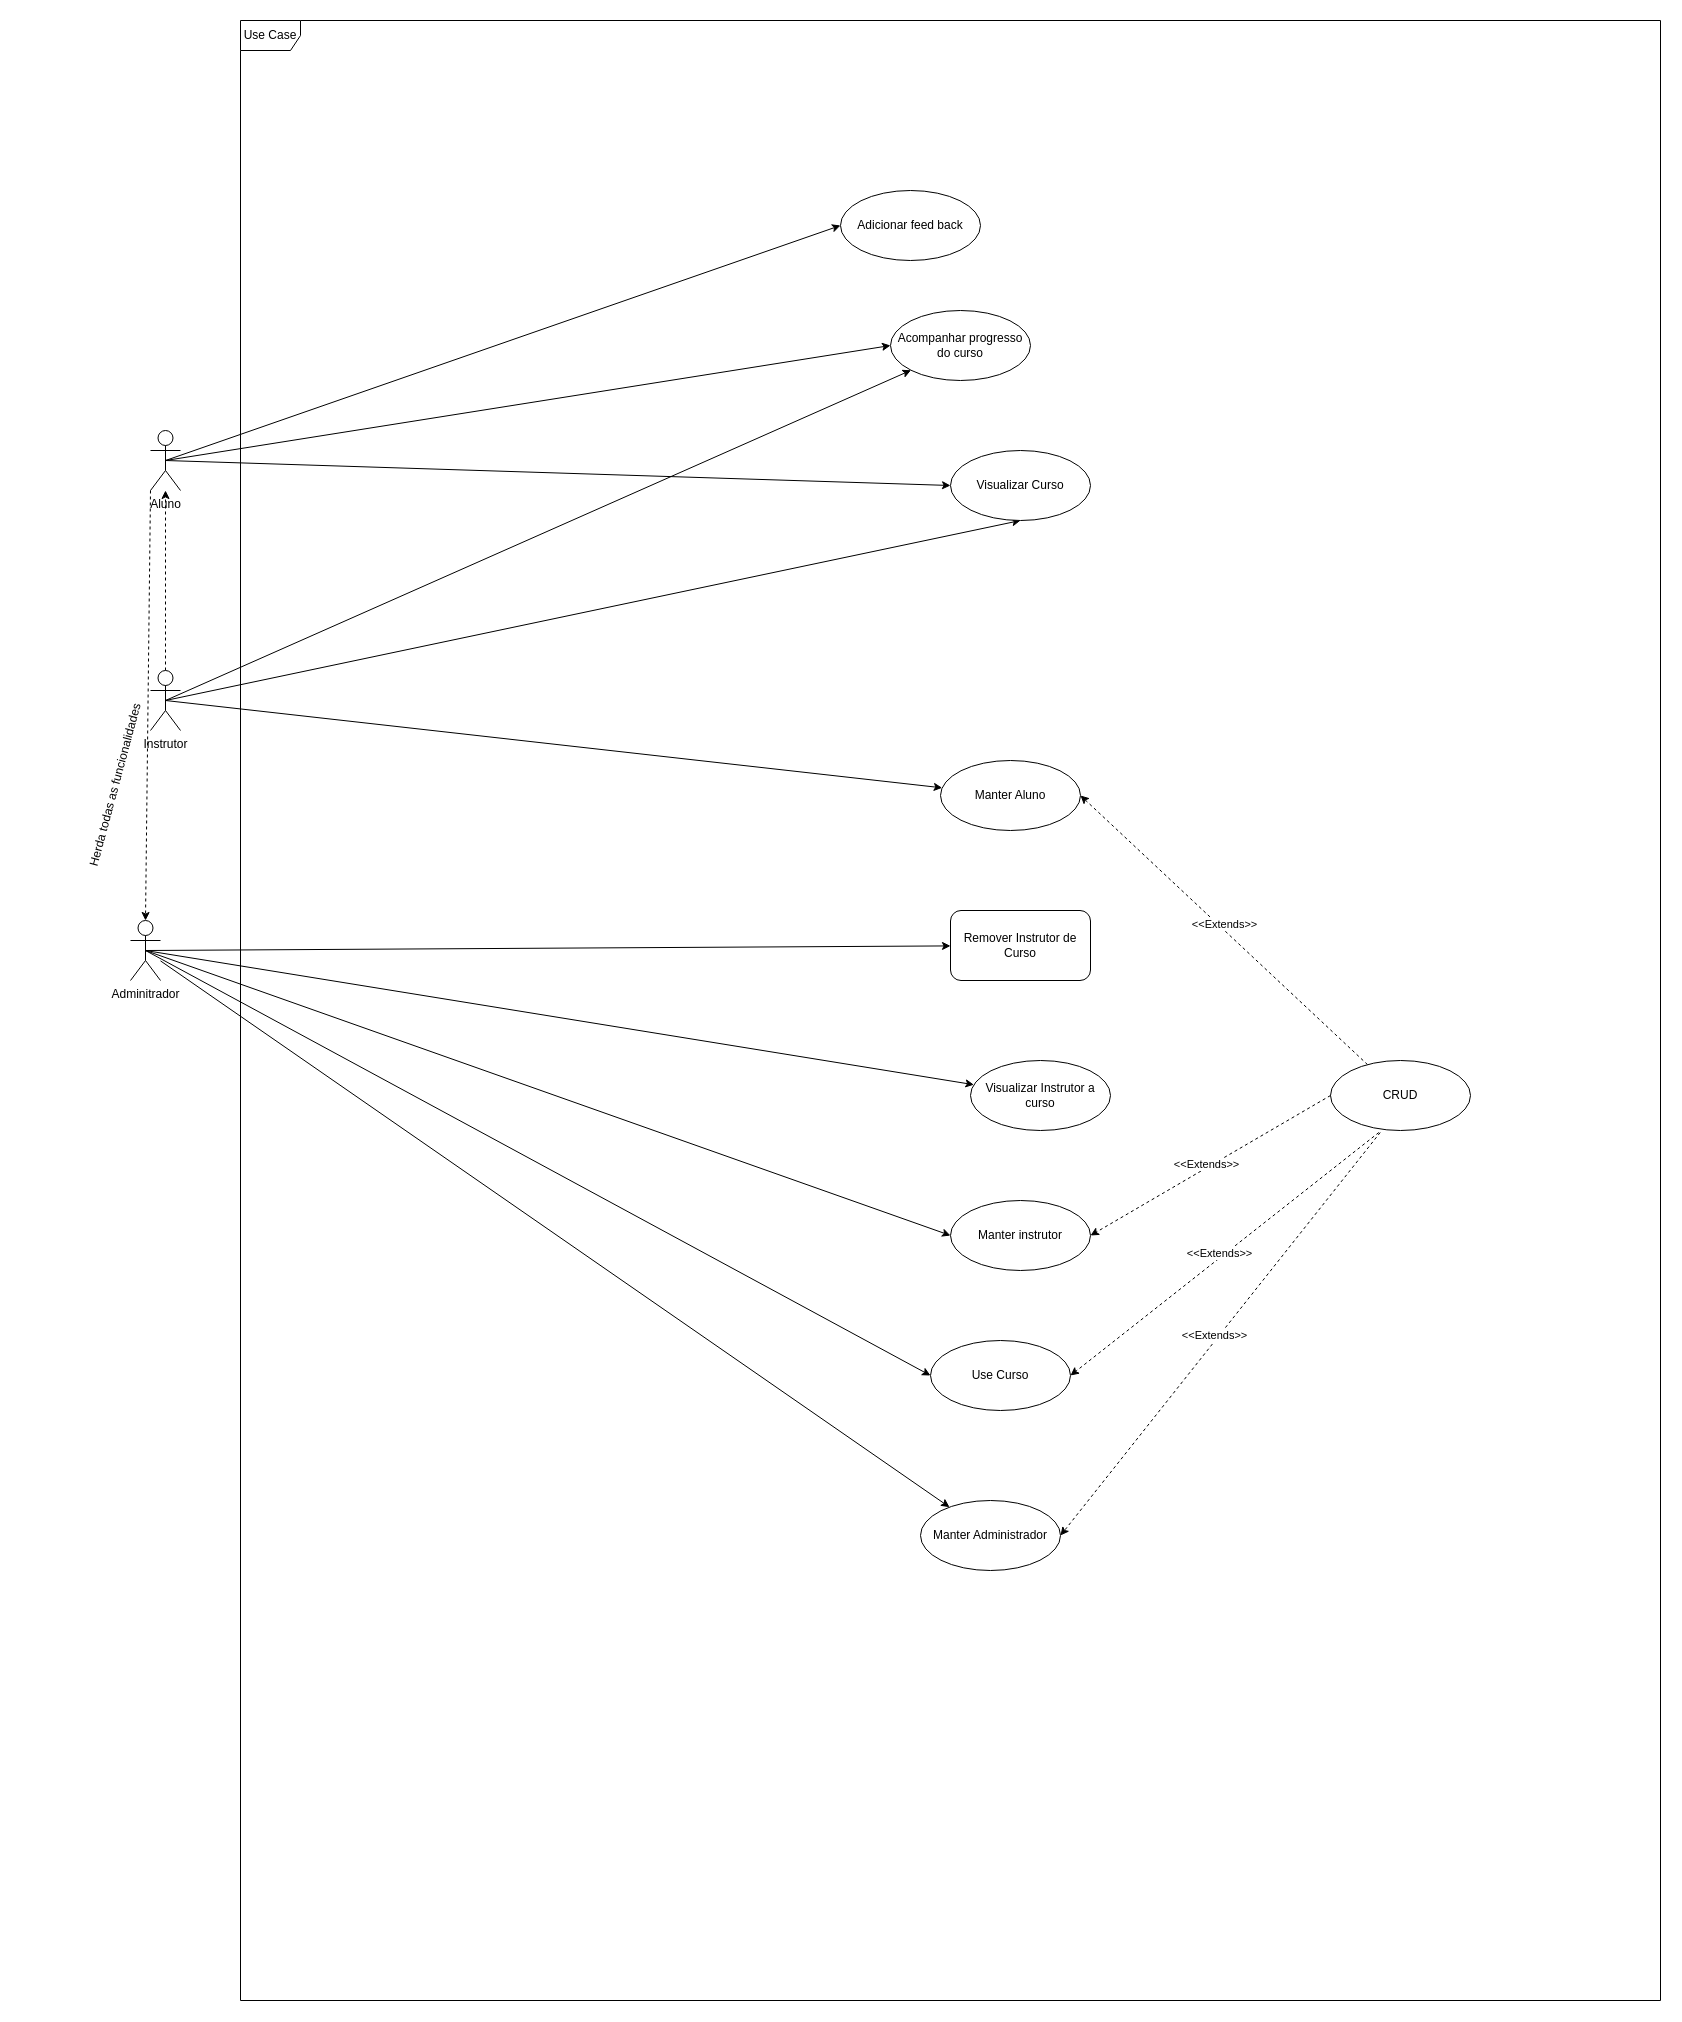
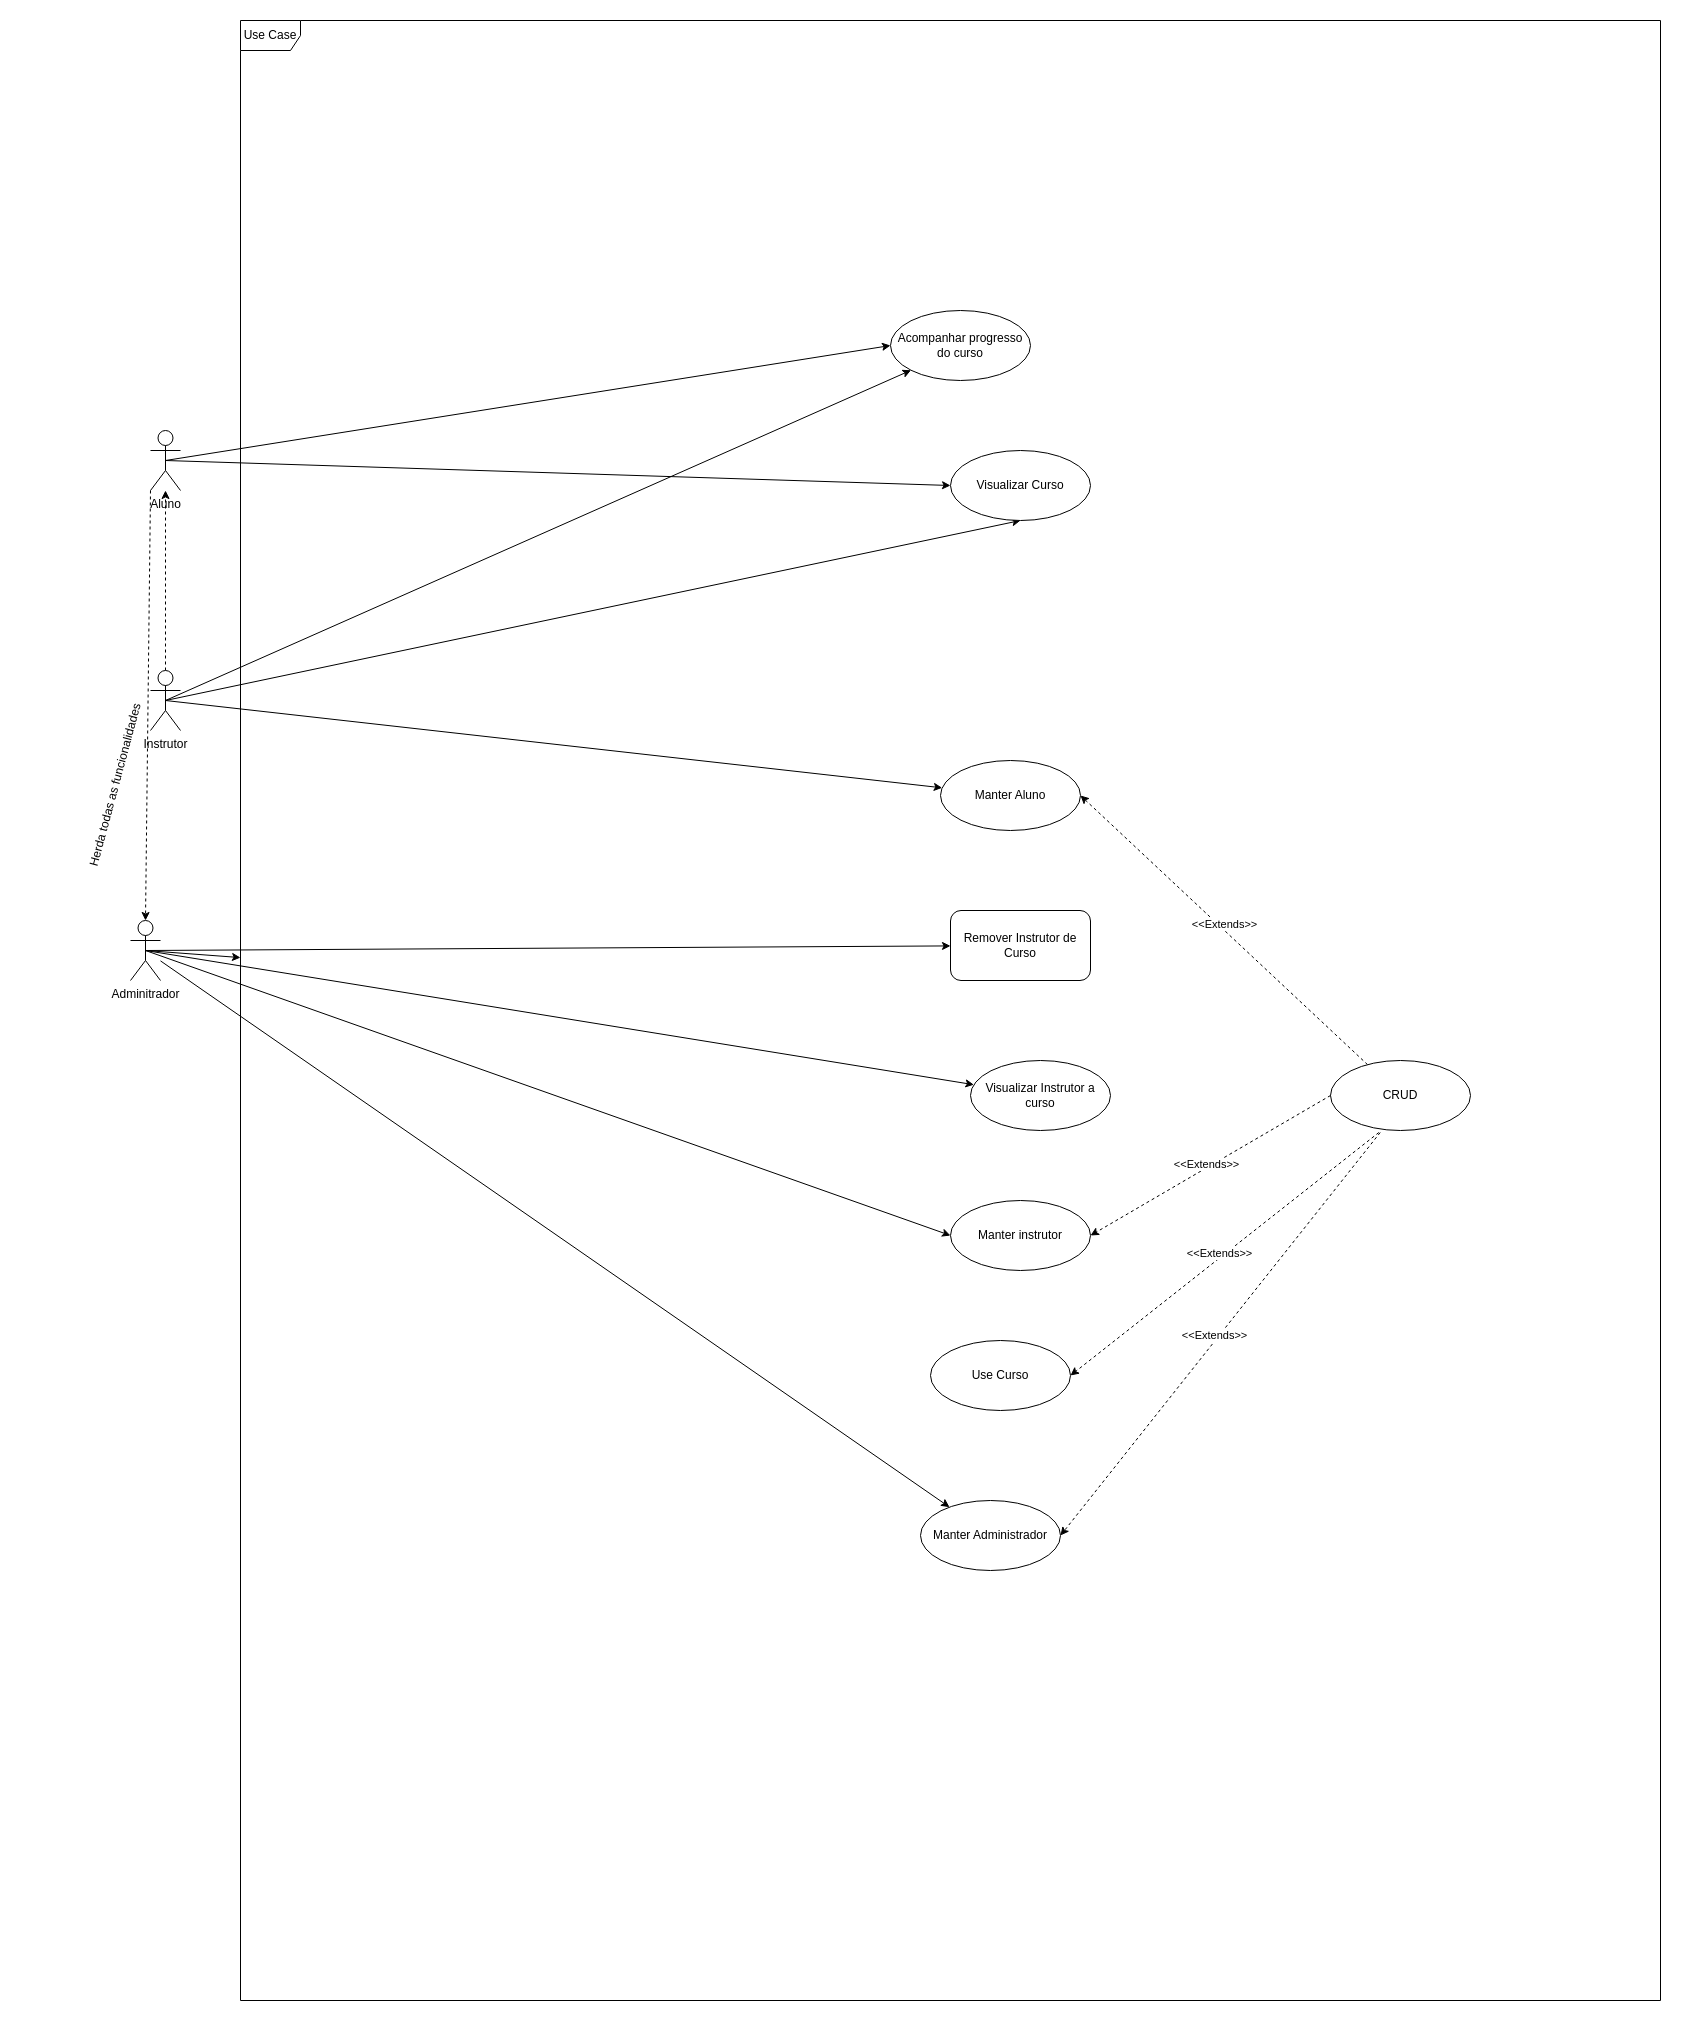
node "Adicionar feed back": removed
edge "Aluno" -> "Adicionar feed back": removed
edge "Adminitrador" -> "Use Curso": now "Adminitrador" -> "Use Case"
